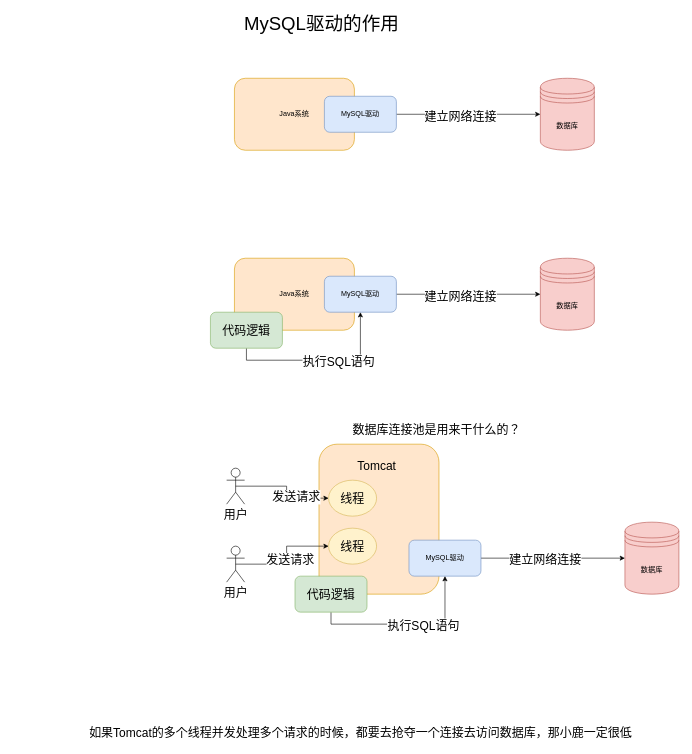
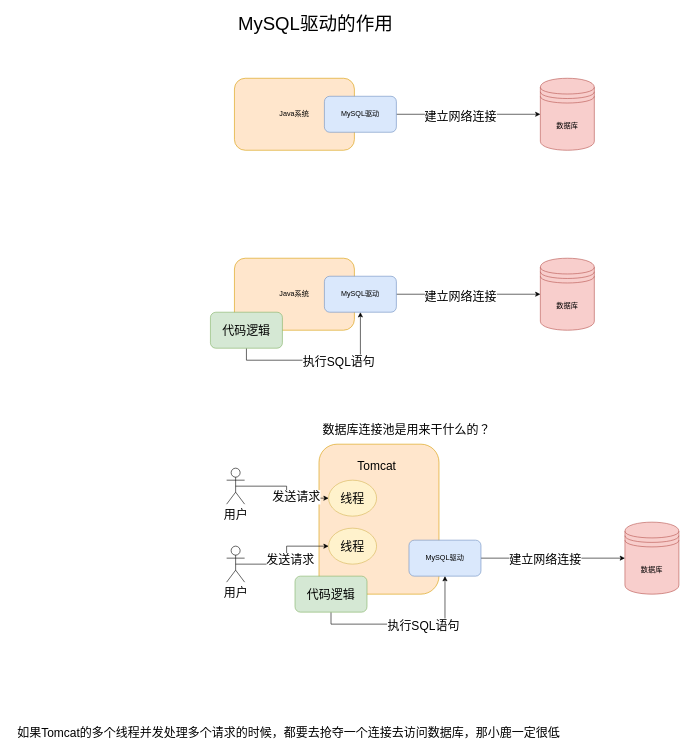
node "MySQL驱动的作用": moved (321, 24) -> (315, 24)
node "数据库连接池是用来干什么的？": moved (437, 429) -> (407, 429)
node "如果Tomcat的多个线程并发处理多个请求的时候，都要去抢夺一个连接去访问数据库，那小鹿一定很低": moved (360, 732) -> (288, 732)
